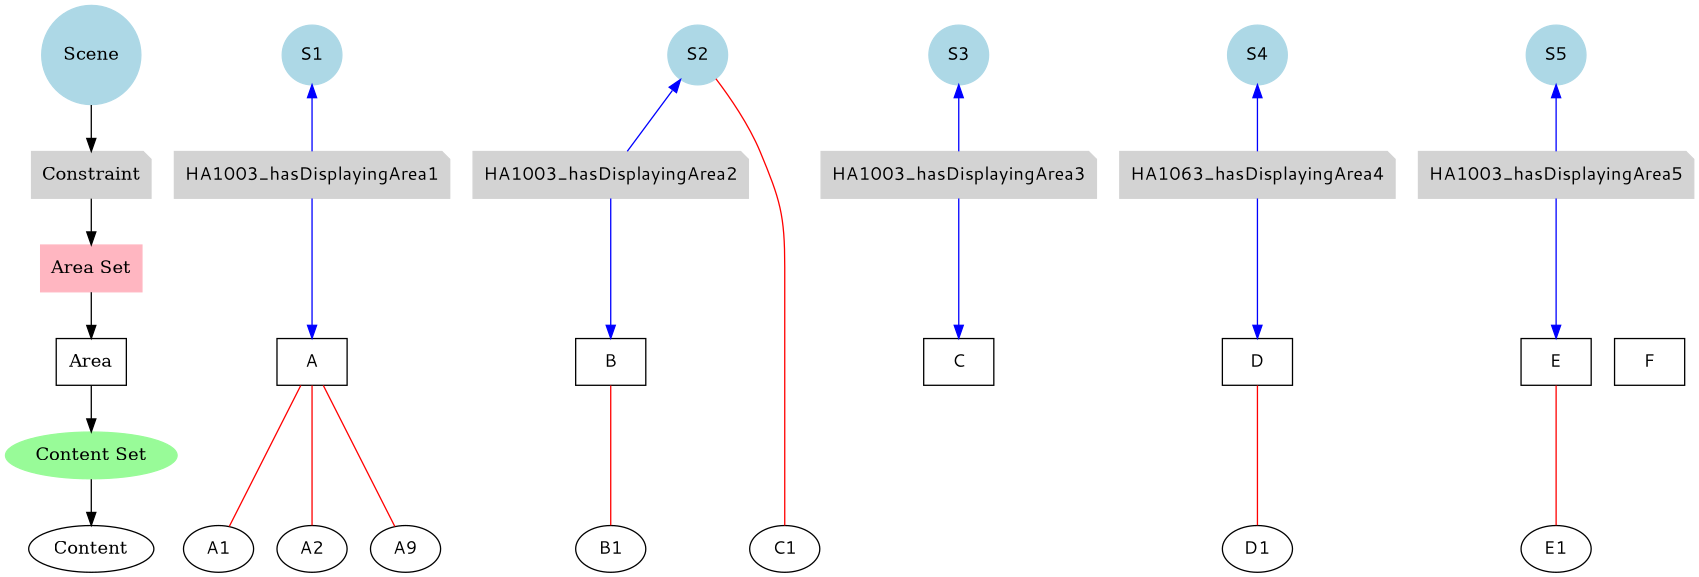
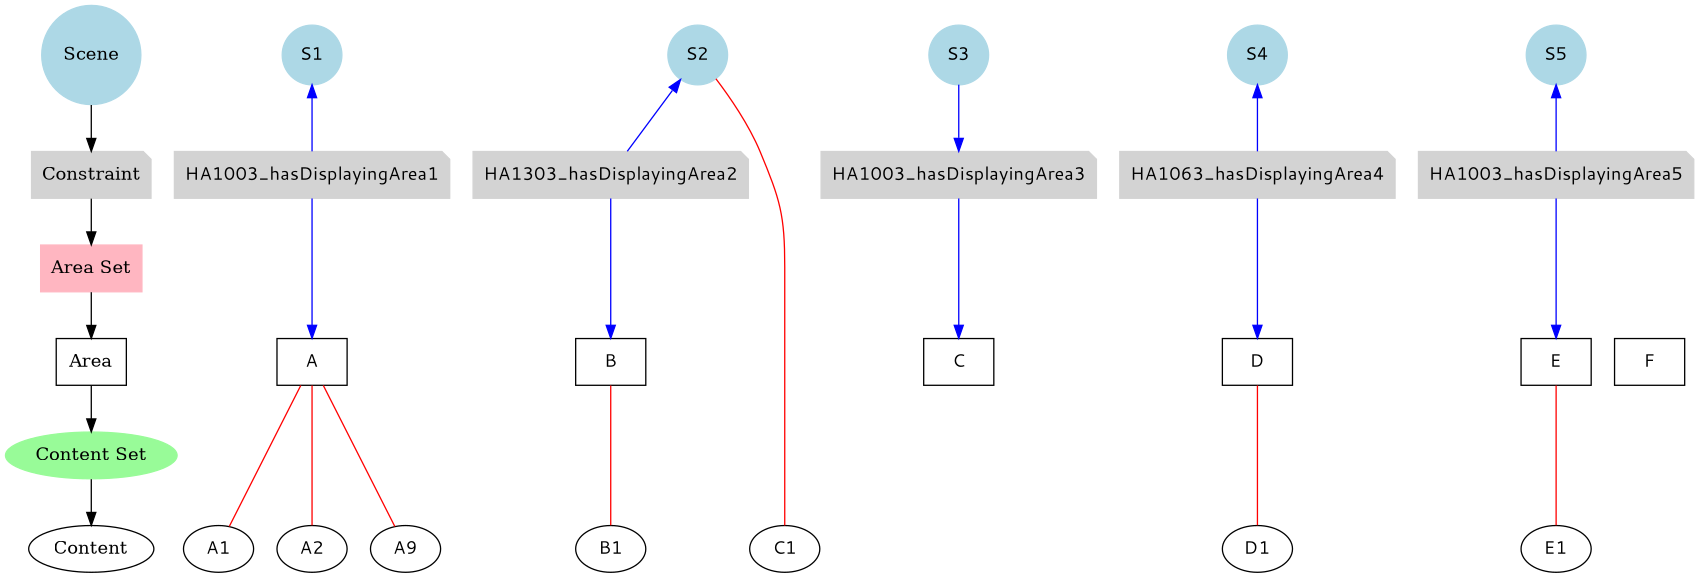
edge "HA1003_hasDisplayingArea3" -> "S3": reversed
node "HA1003_hasDisplayingArea2": label "HA1003_hasDisplayingArea2" -> "HA1303_hasDisplayingArea2"
